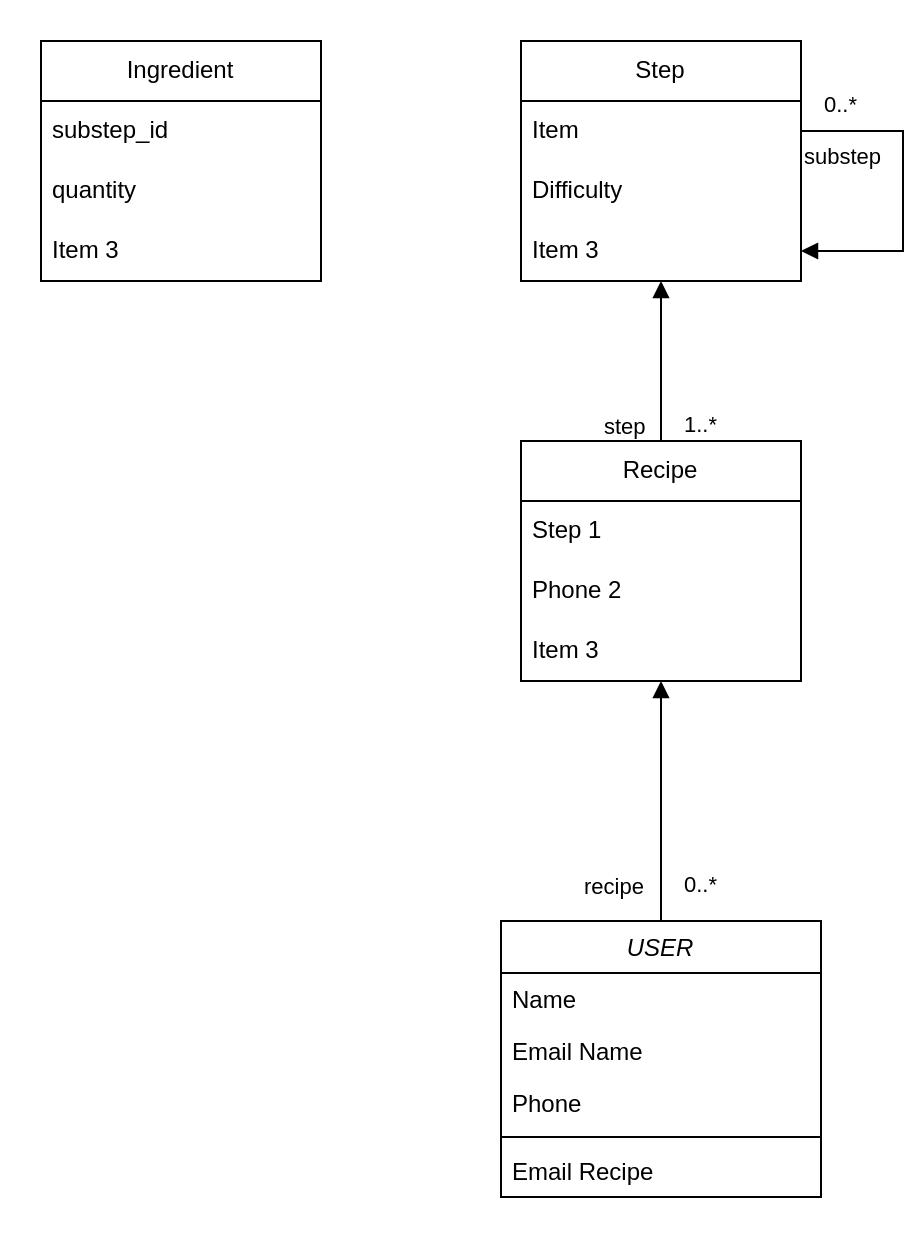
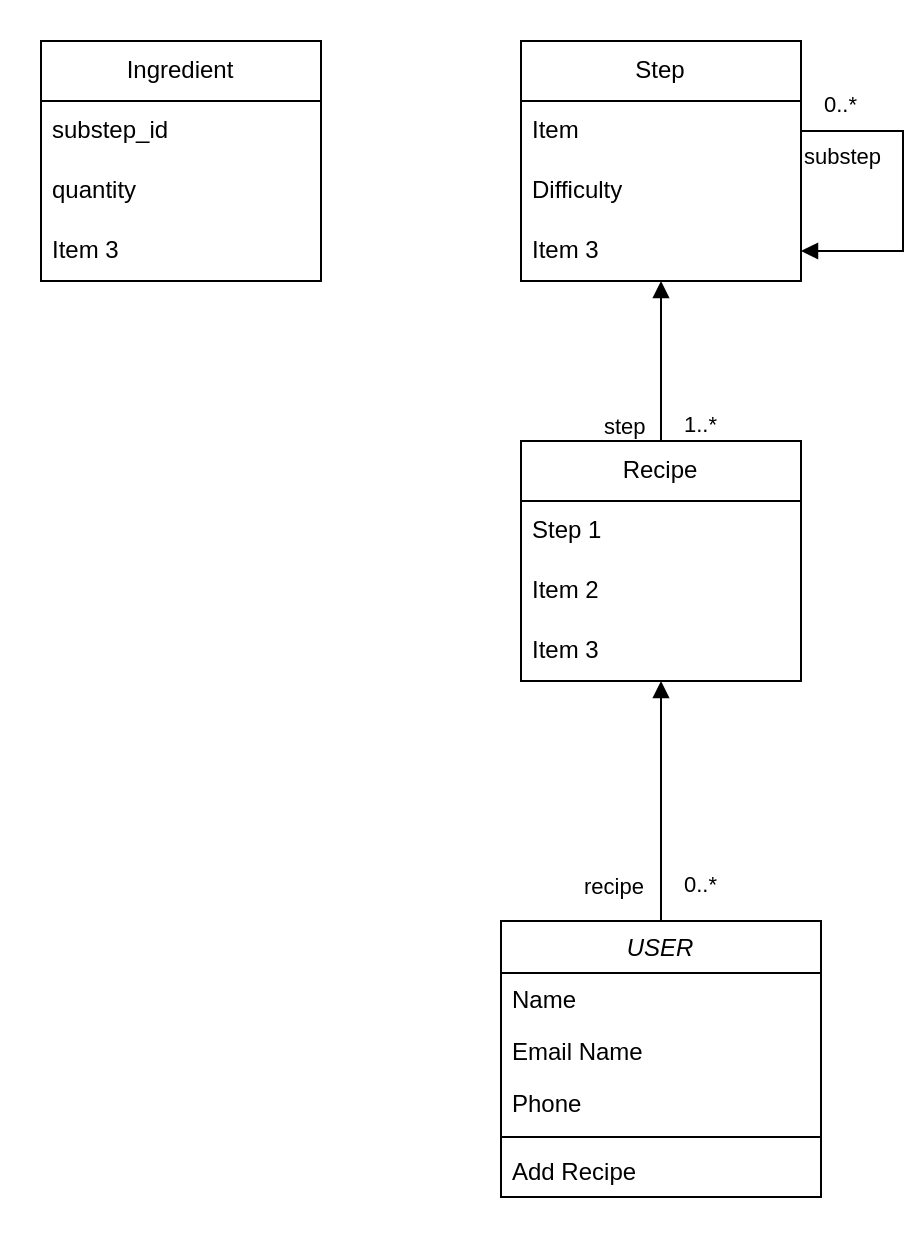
node "Phone 2": label "Phone 2" -> "Item 2"
node "Email Recipe": label "Email Recipe" -> "Add Recipe"
